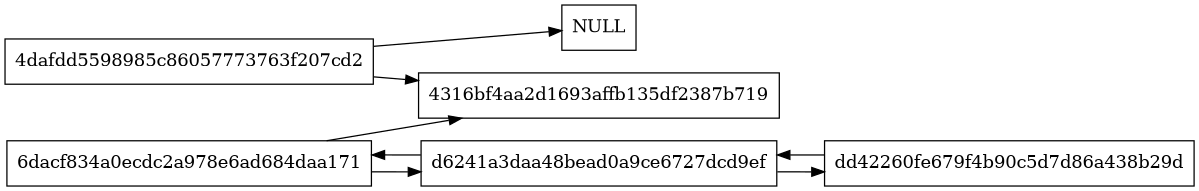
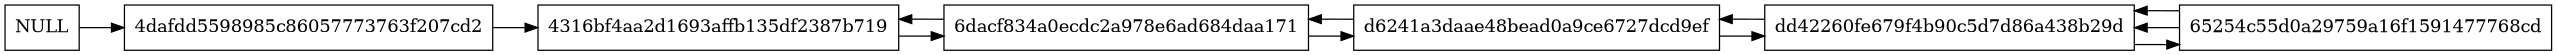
node "65254c55d0a29759a16f1591477768cd": added
edge "4316bf4aa2d1693affb135df2387b719" -> "6dacf834a0ecdc2a978e6ad684daa171": added
edge "4dafdd5598985c86057773763f207cd2" -> "NULL": reversed
node "d6241a3daa48bead0a9ce6727dcd9ef": label "d6241a3daa48bead0a9ce6727dcd9ef" -> "d6241a3daae48bead0a9ce6727dcd9ef"
